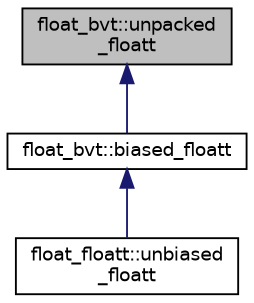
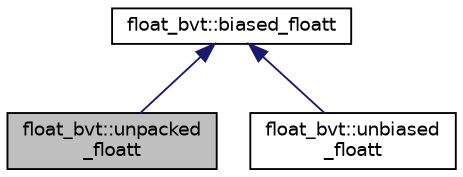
edge "float_bvt::biased_floatt" -> "float_bvt::unpacked _floatt": reversed
node "float_floatt::unbiased _floatt": label "float_floatt::unbiased _floatt" -> "float_bvt::unbiased _floatt"
